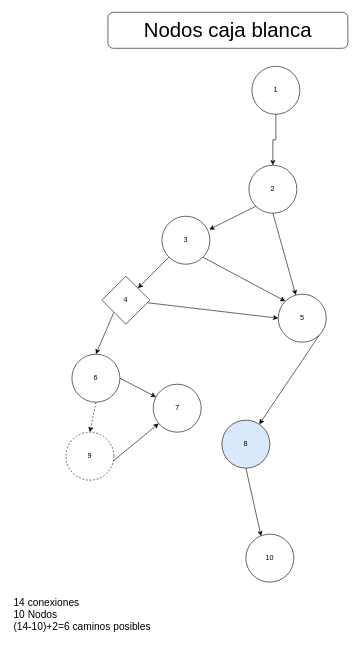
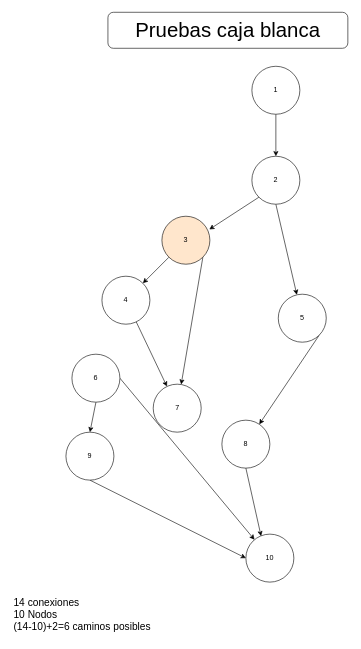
node "Nodos caja blanca": label "Nodos caja blanca" -> "Pruebas caja blanca"
node "2": moved (273, 189) -> (276, 180)
node "3": fillcolor #ffffff -> #ffe6cc
edge "3" -> "5": now "3" -> "7"
node "4": shape diamond -> ellipse
edge "4" -> "5": now "4" -> "7"
edge "4" -> "6": removed
edge "6" -> "7": now "6" -> "10"
edge "6" -> "9": style dashed -> solid
edge "9" -> "7": now "9" -> "10"
node "8": fillcolor #dae8fc -> #ffffff
node "9": style dashed -> solid
